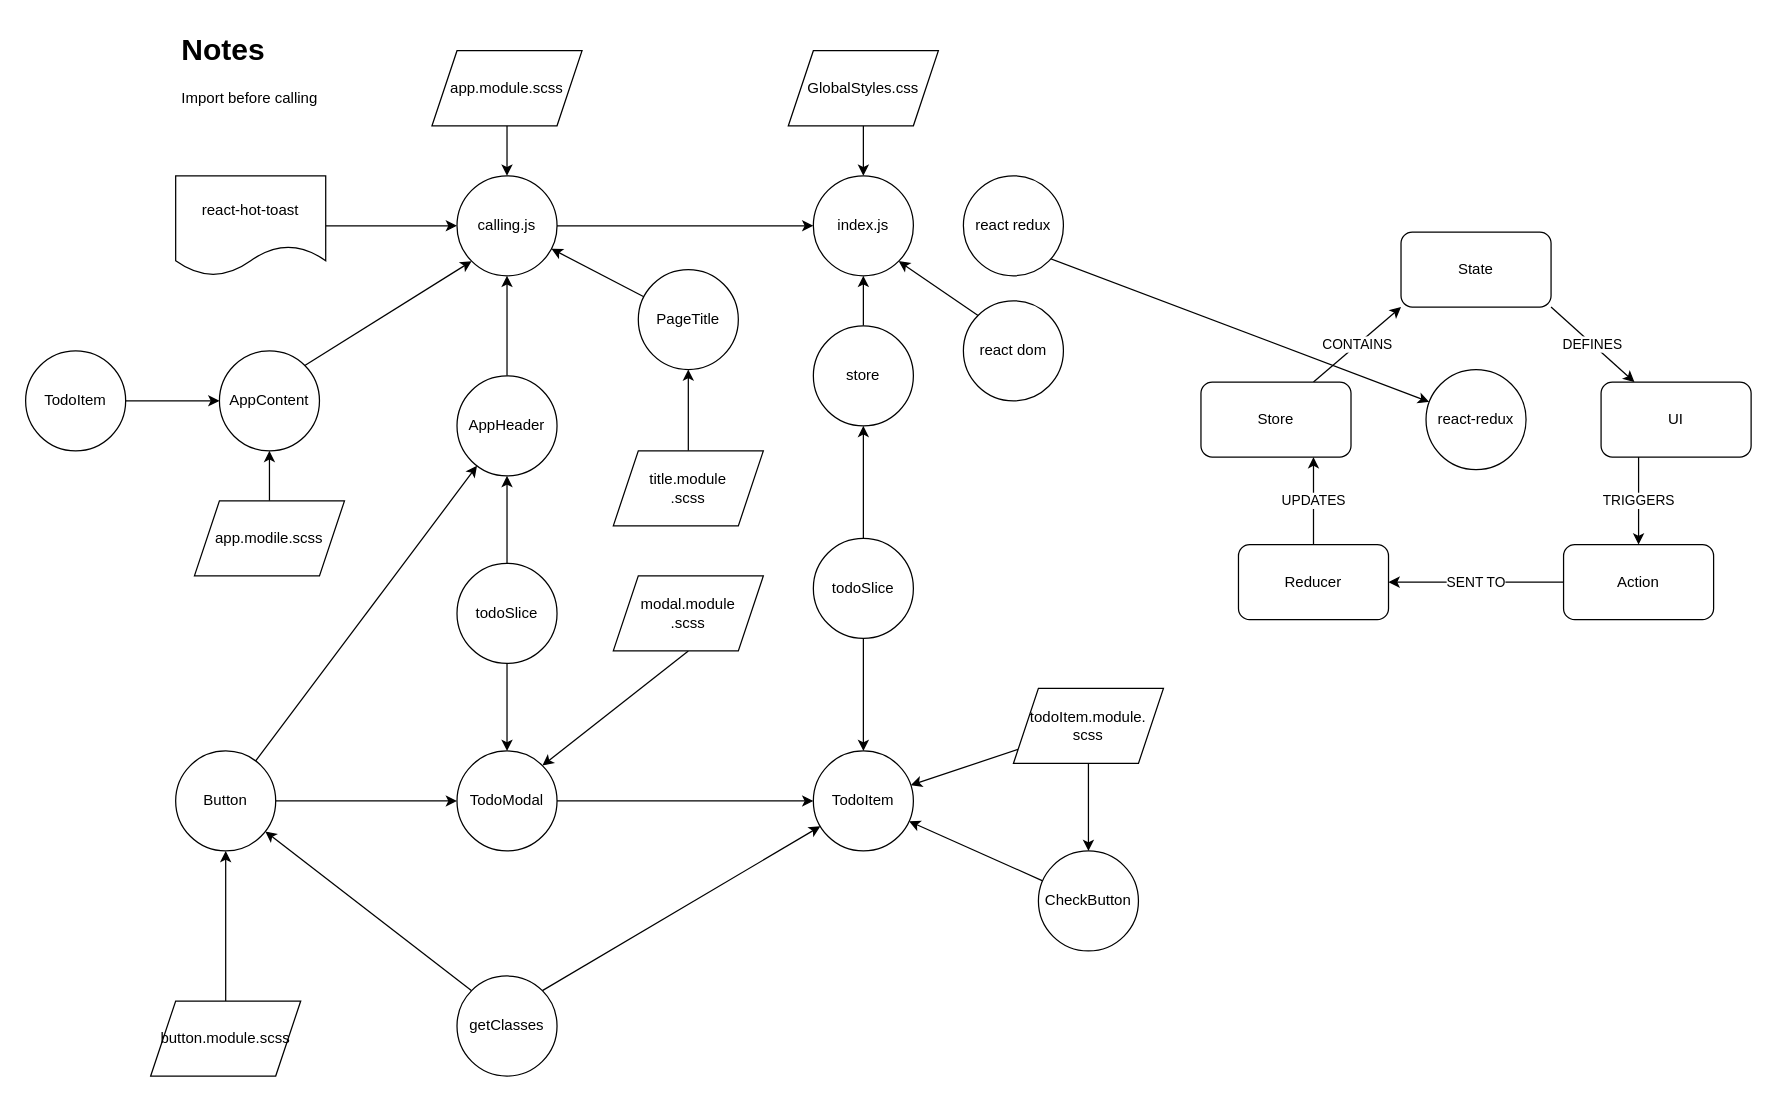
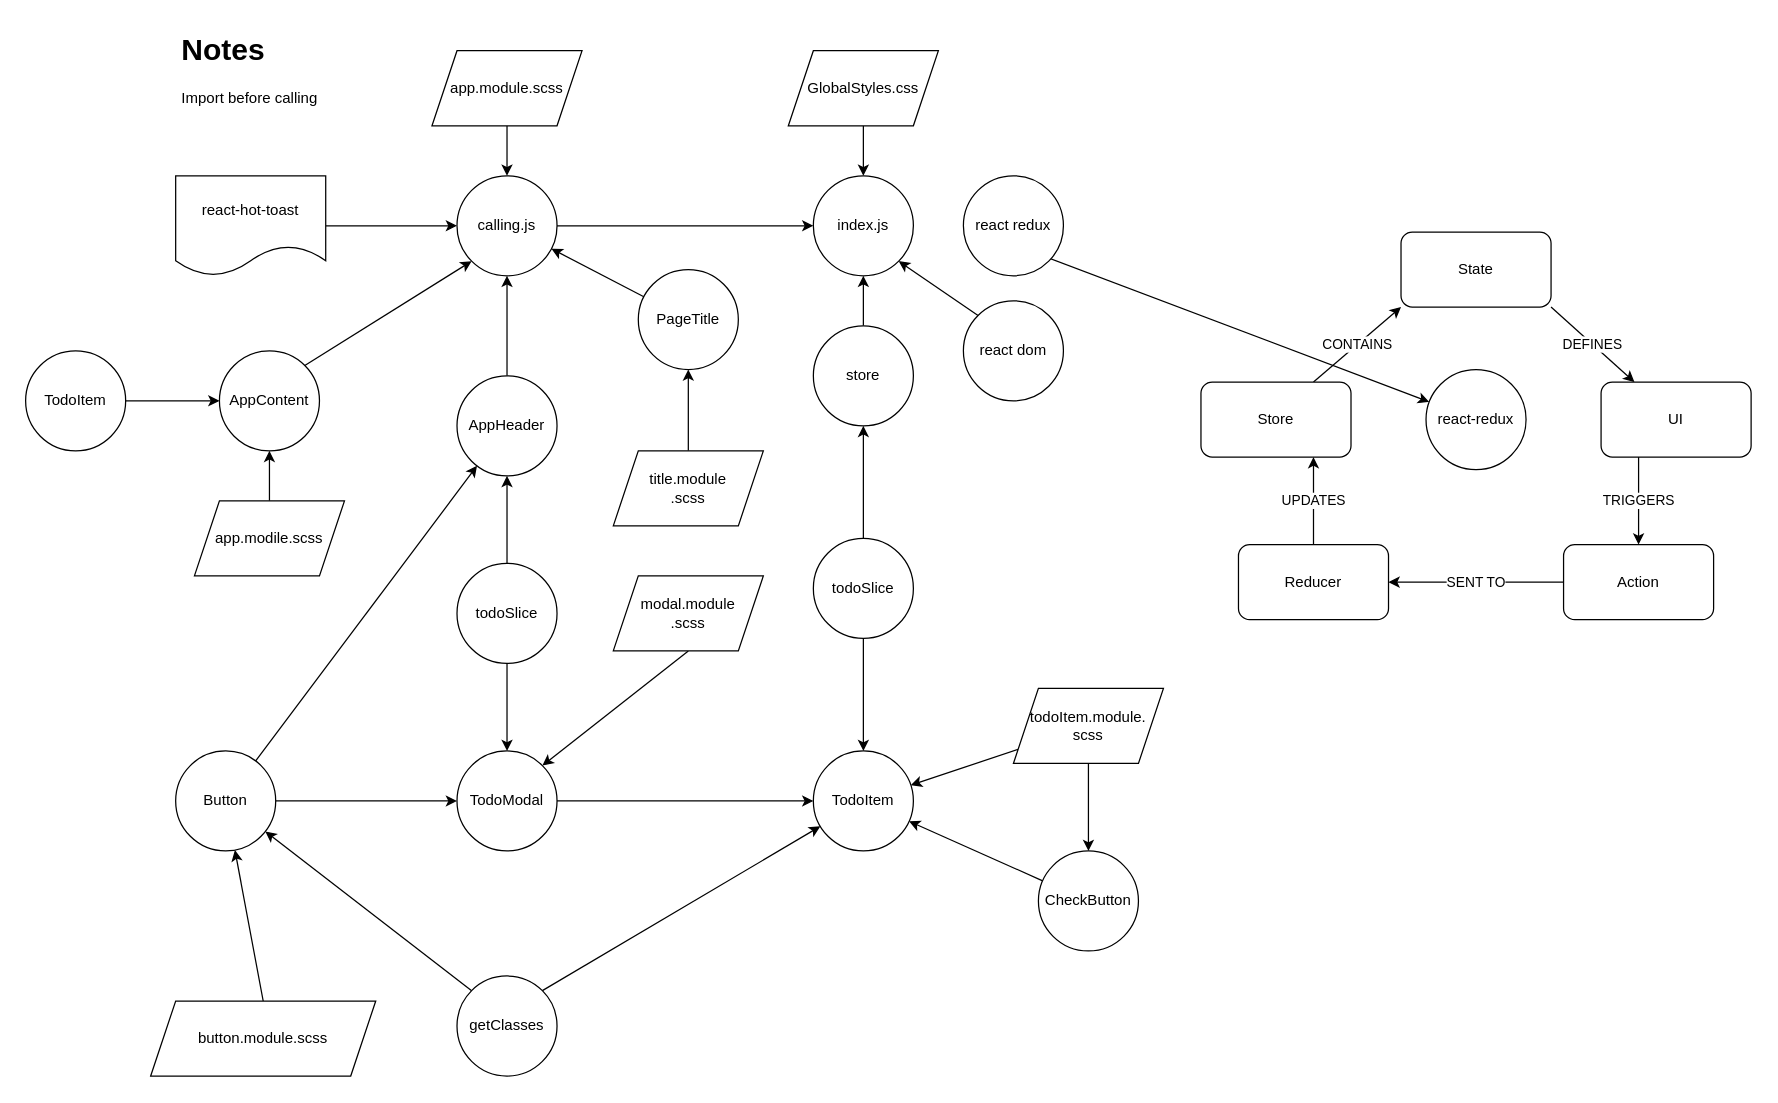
node "button.module.scss": size 150x75 -> 225x75
